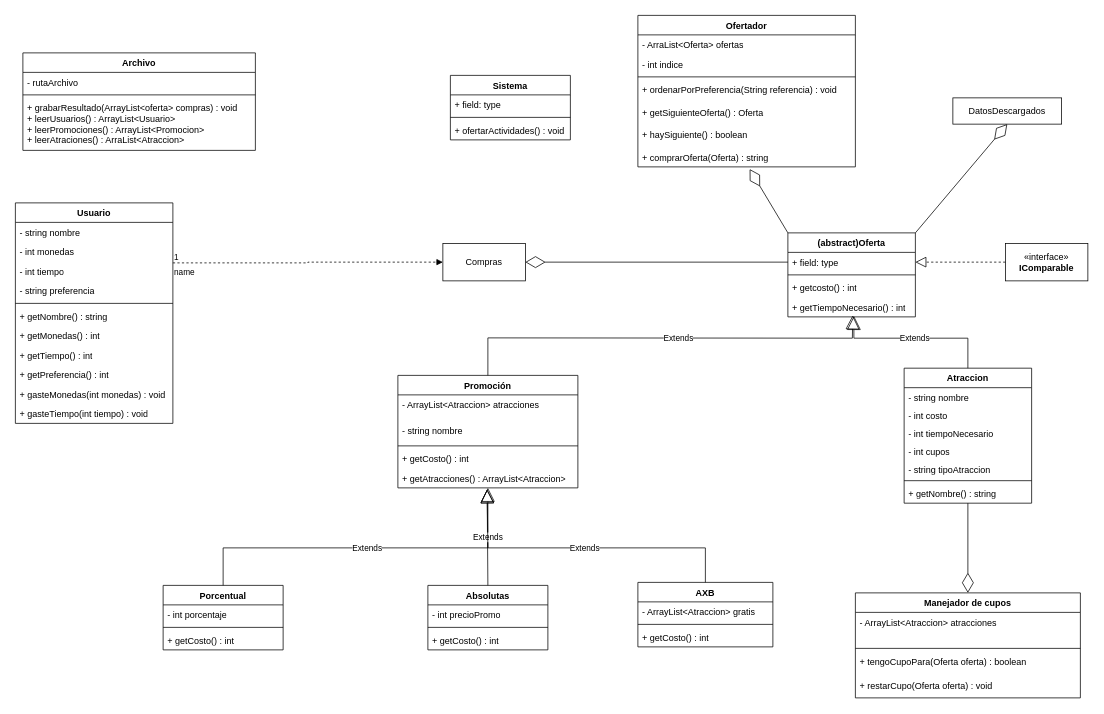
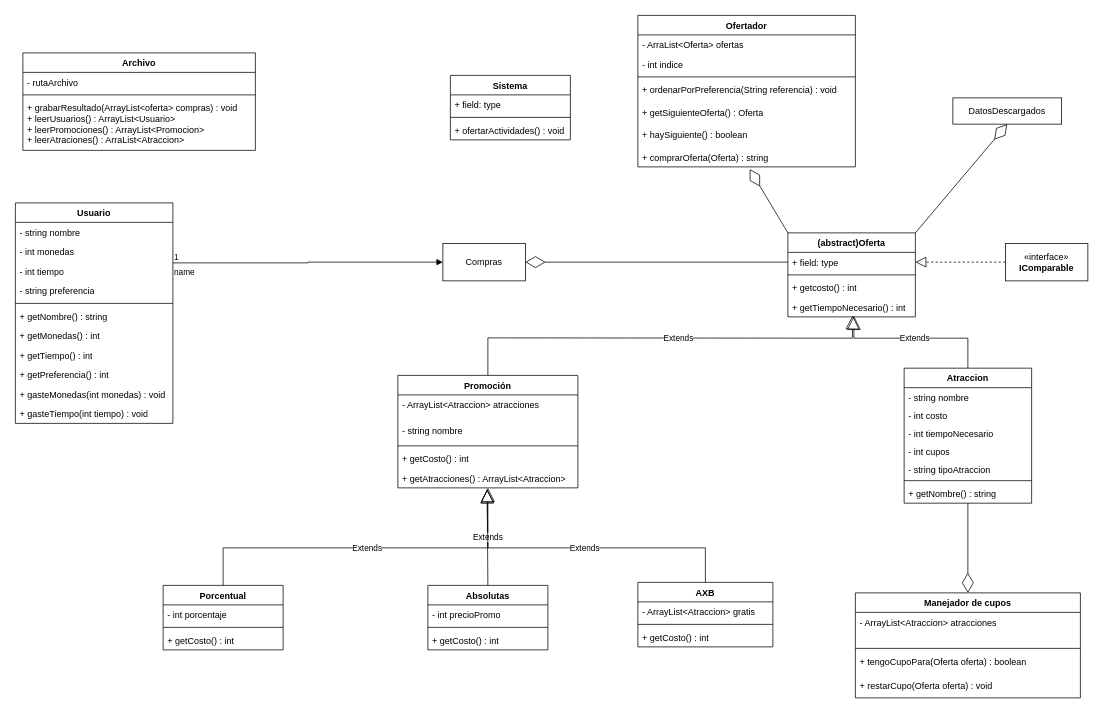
edge "- int tiempo" -> "Compras": style dashed -> solid
